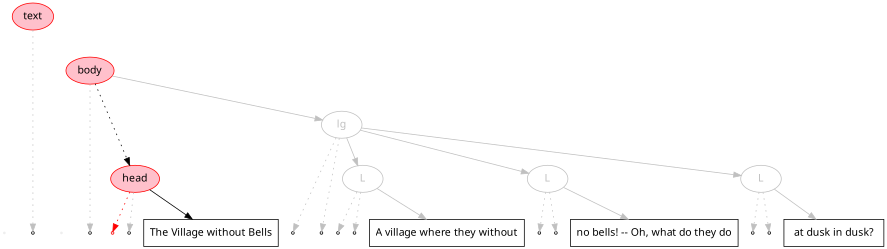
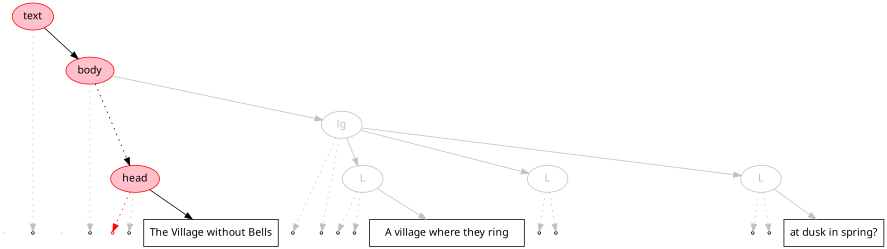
edge "text" -> "body": added
node "A village where they without": label "A village where they without" -> "A village where they ring"
node "no bells! -- Oh, what do they do": removed
node "at dusk in dusk?": label "at dusk in dusk?" -> "at dusk in spring?"
